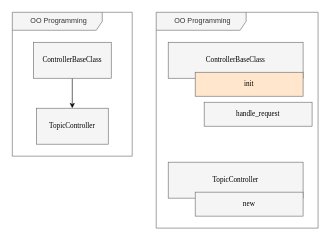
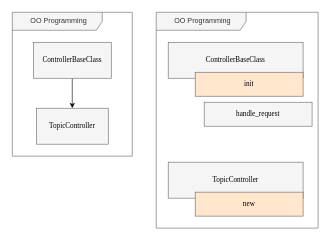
node "new": fillcolor #f5f5f5 -> #ffe6cc
